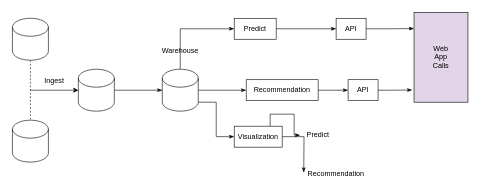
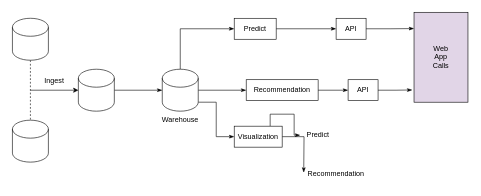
node "Warehouse": moved (180, 51) -> (180, 120)
